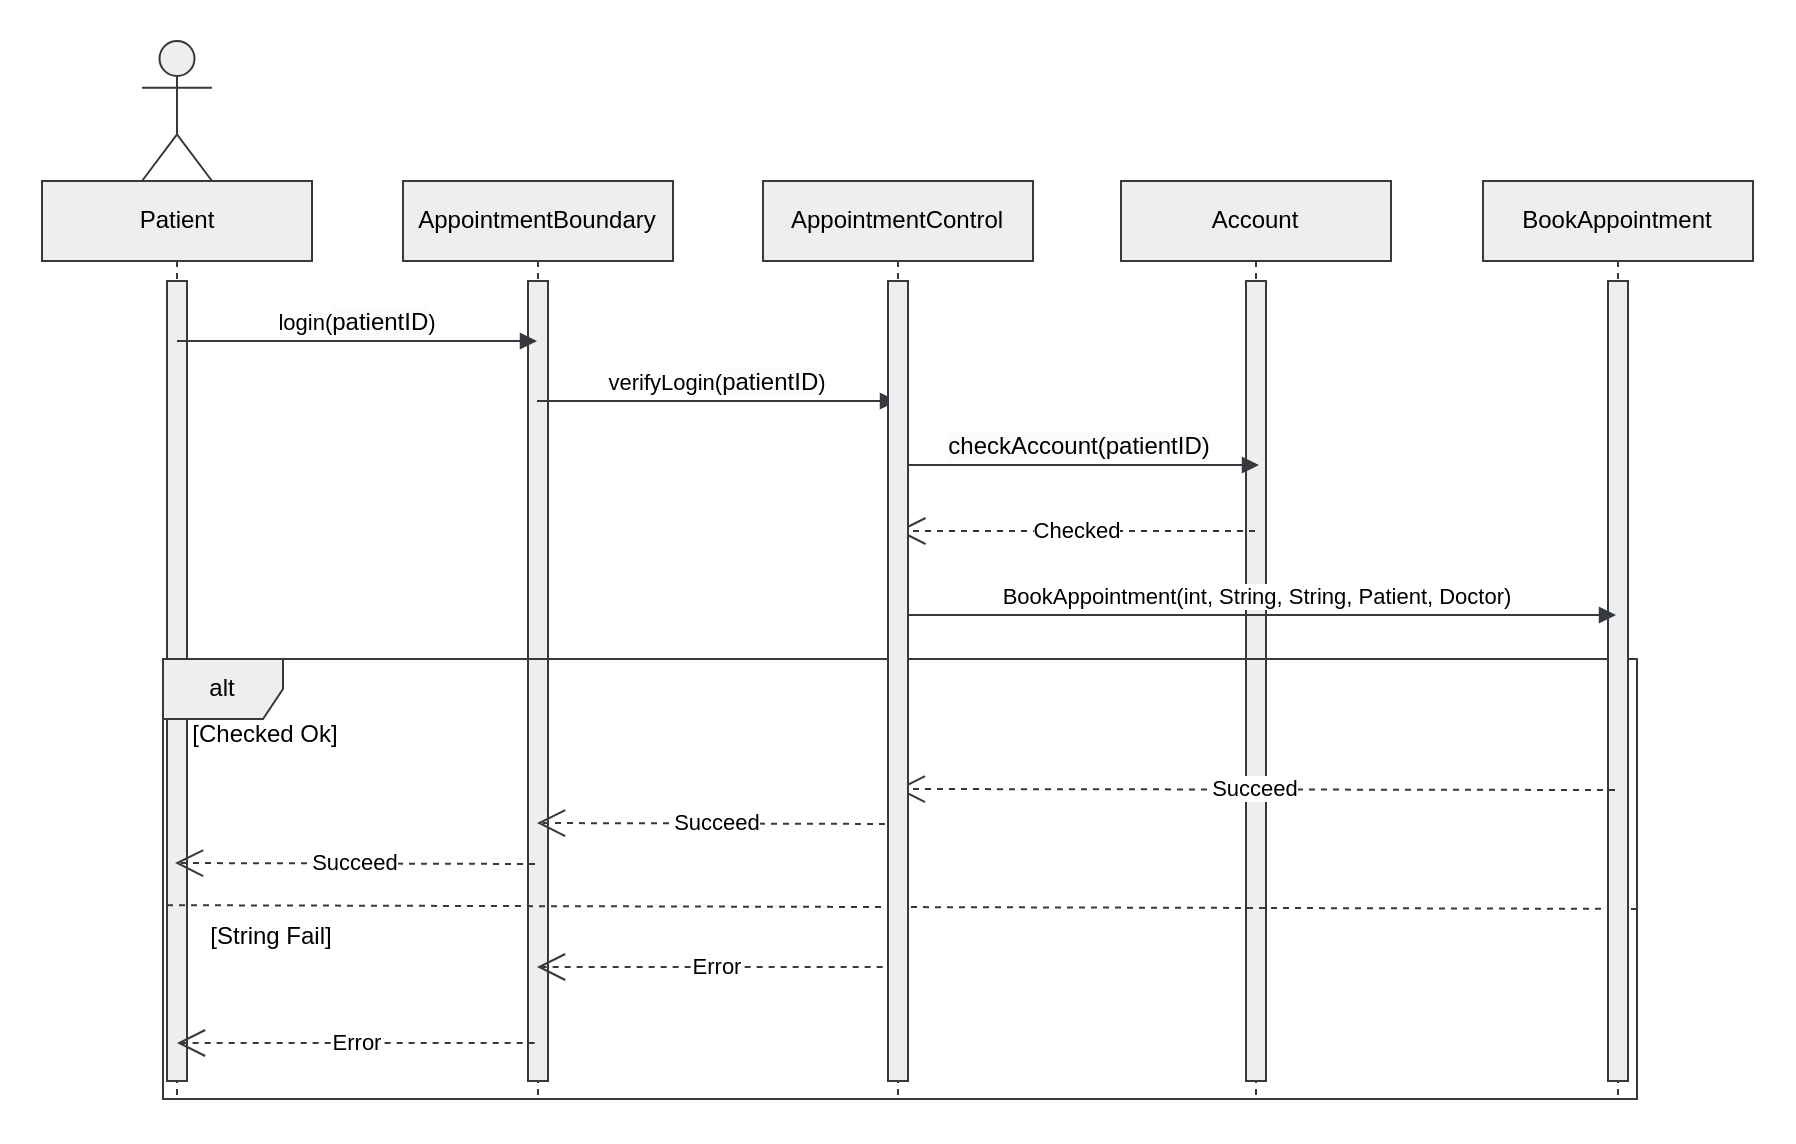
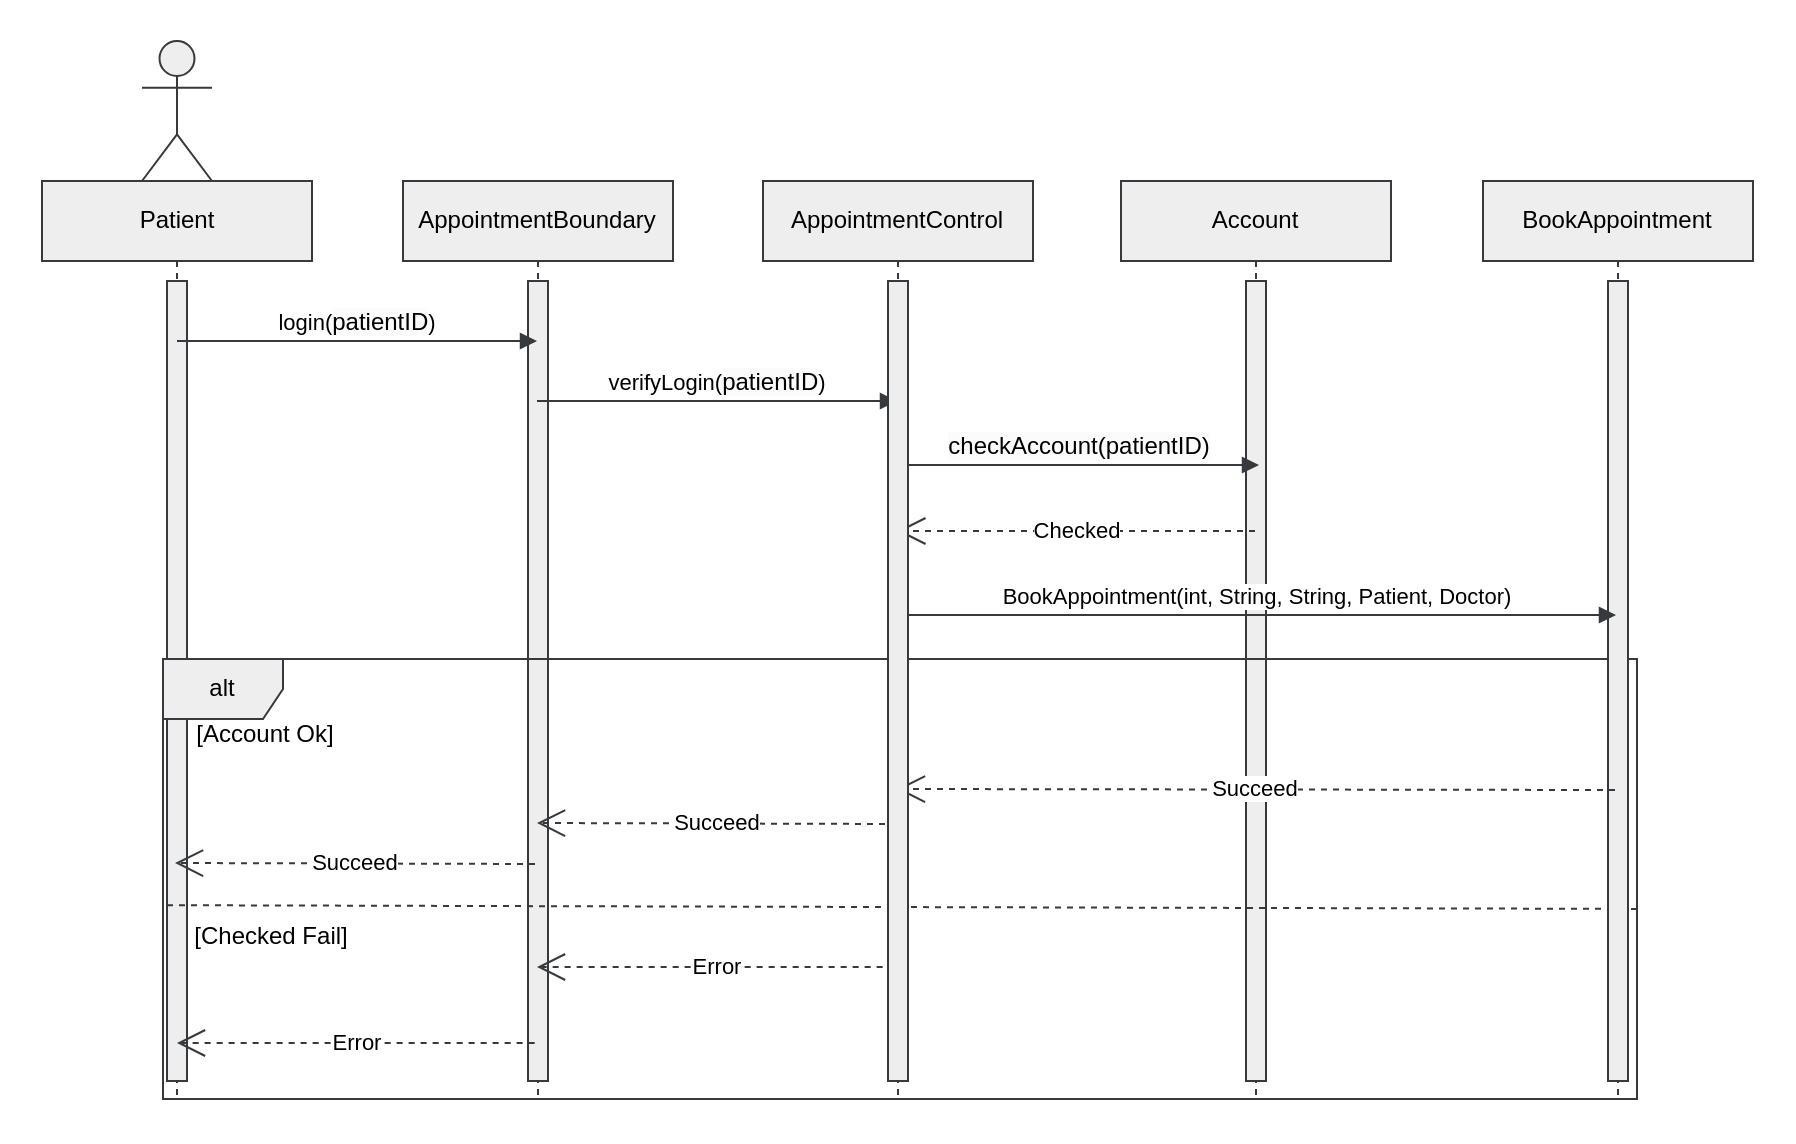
node "[Checked Ok]": label "[Checked Ok]" -> "[Account Ok]"
node "[String Fail]": label "[String Fail]" -> "[Checked Fail]"
